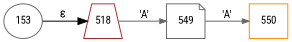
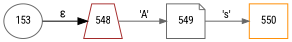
edge "549" -> "550": label "'A'" -> "'s'"
node "518": label "518" -> "548"
